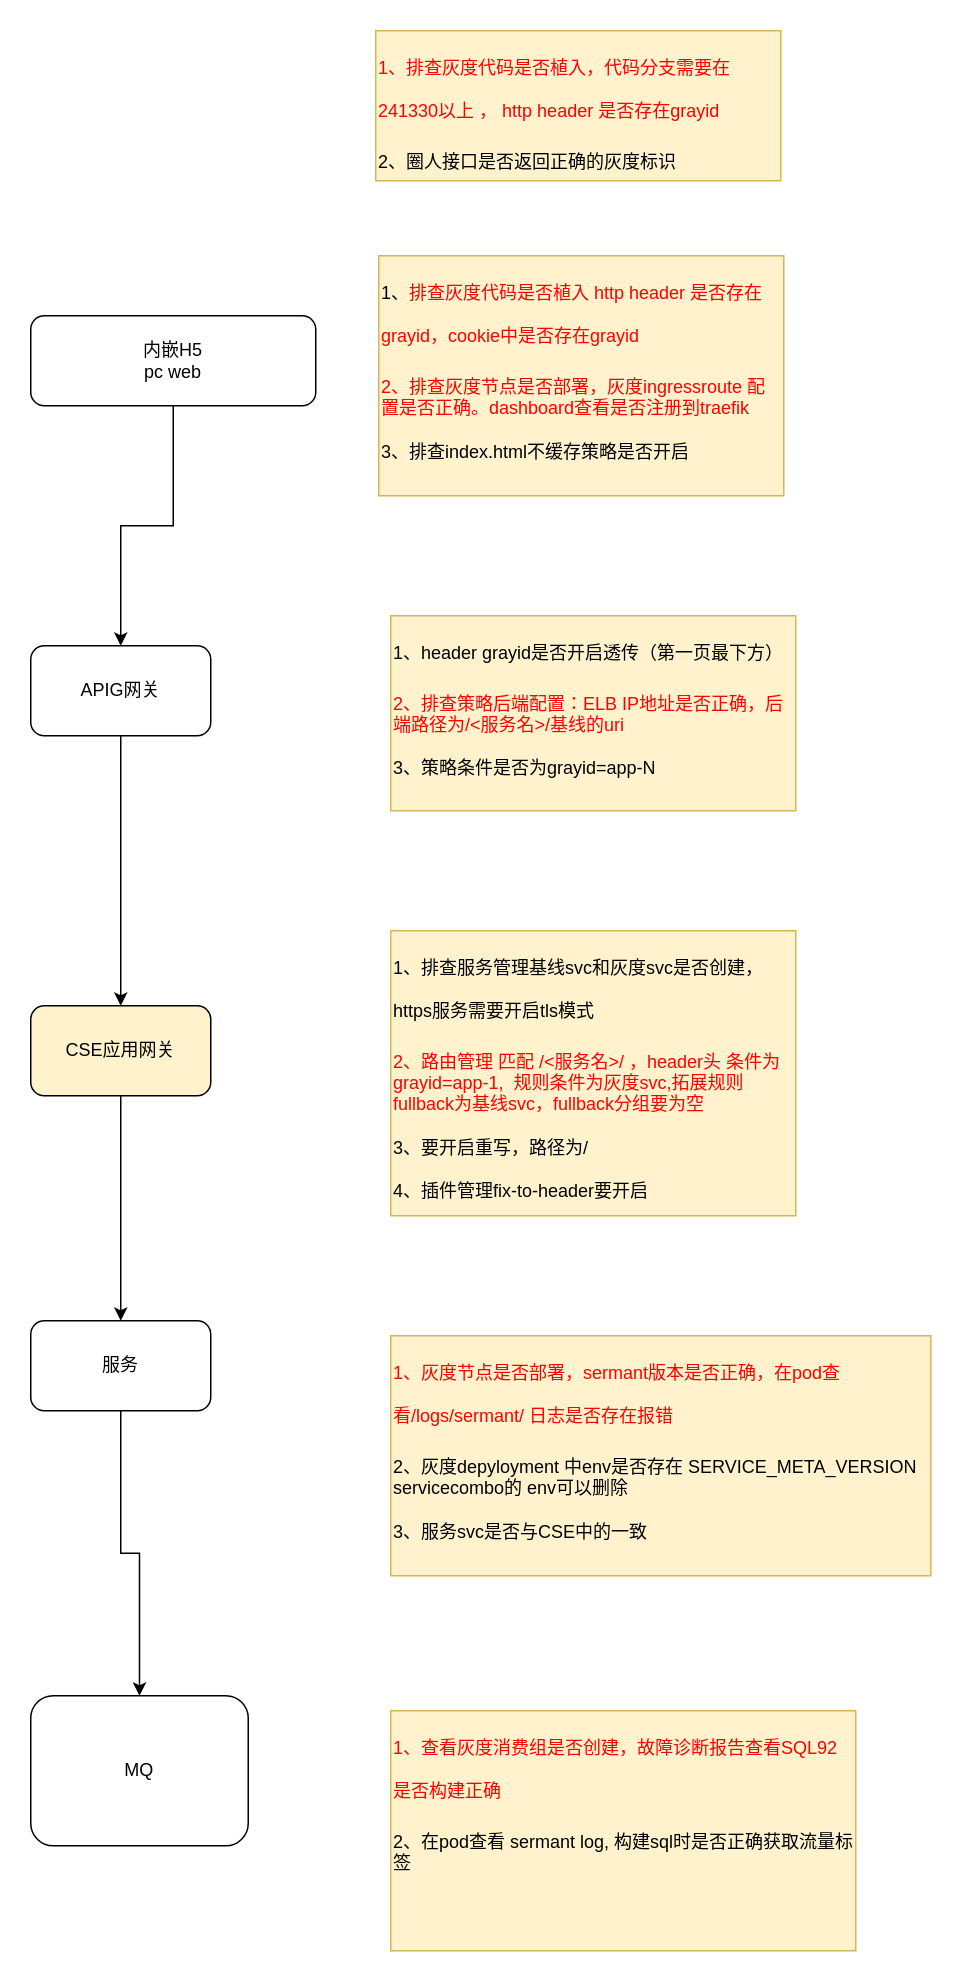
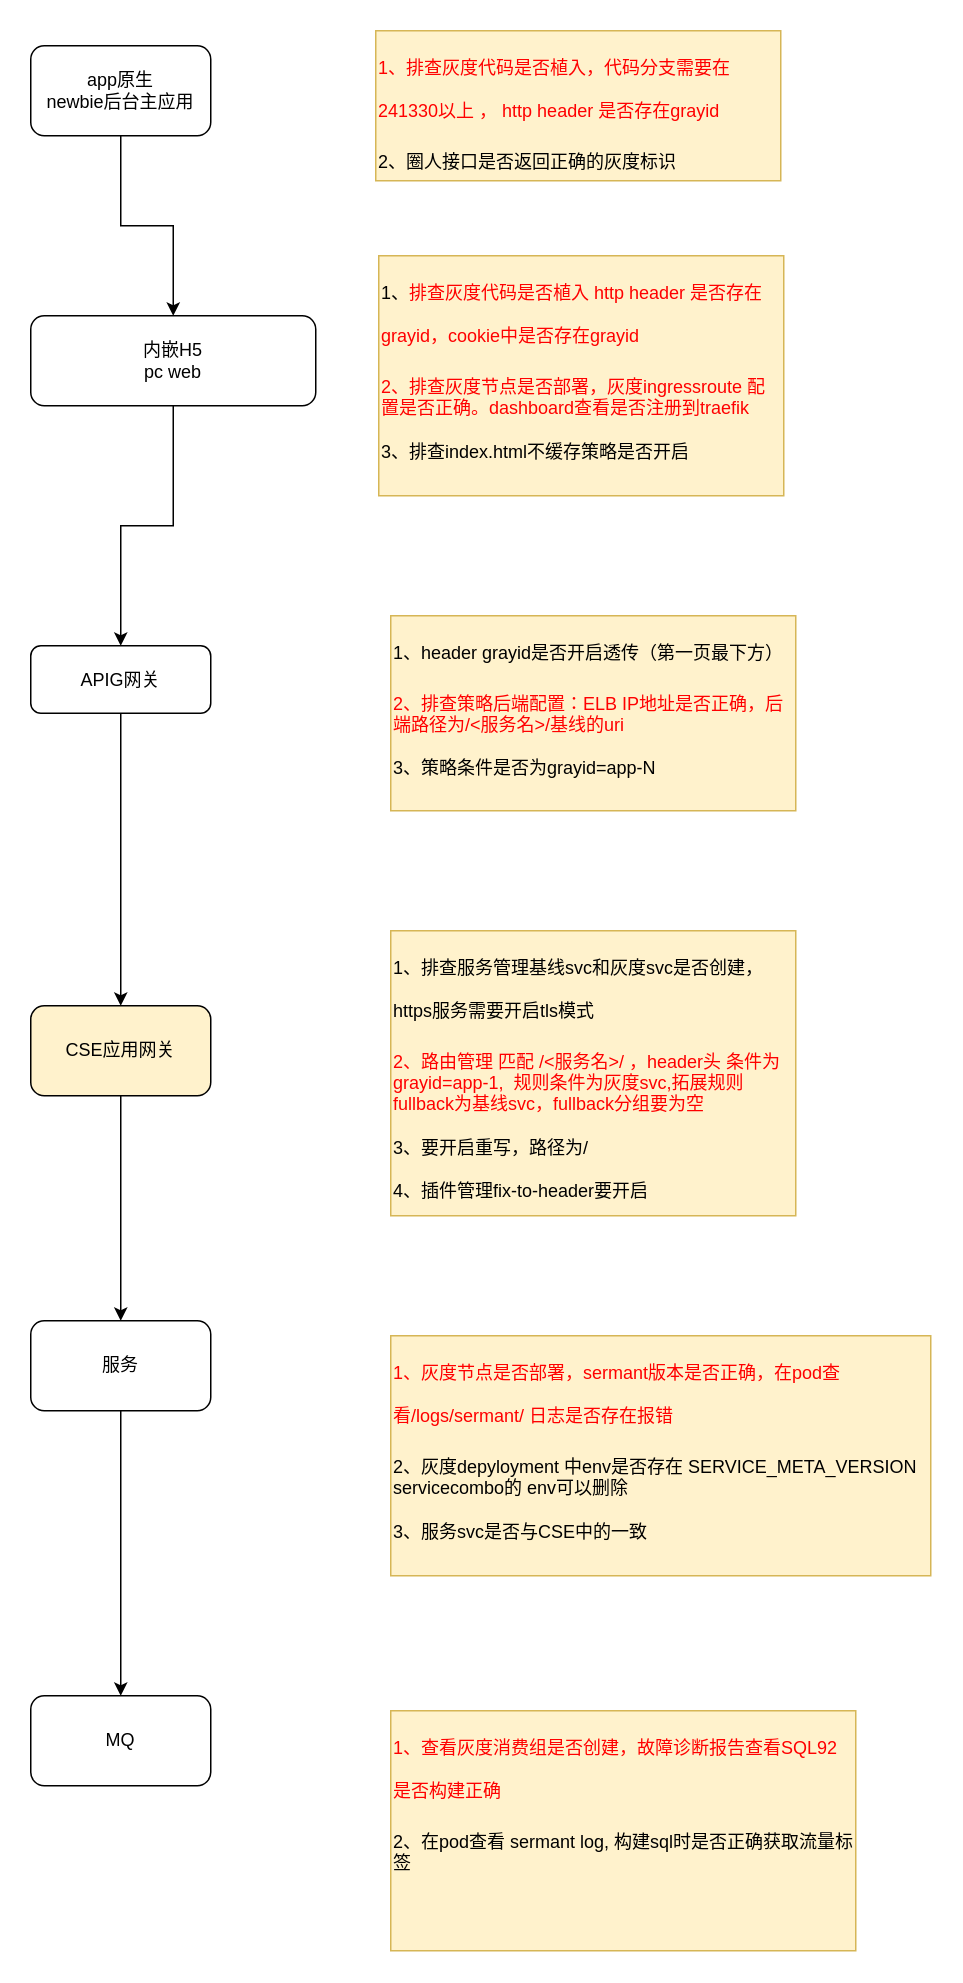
node "app原生 newbie后台主应用": added
edge "app原生 newbie后台主应用" -> "内嵌H5 pc web": added
node "APIG网关": size 180x90 -> 180x68
node "MQ": size 218x150 -> 180x90
